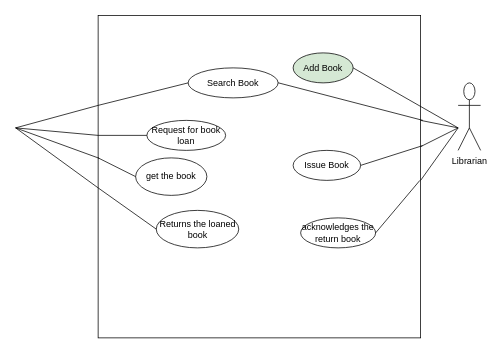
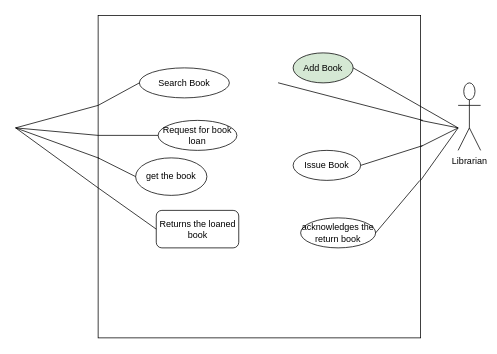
node "Search Book": moved (233, 83) -> (184, 83)
node "Request for book loan": moved (186, 135) -> (197, 135)
node "Returns the loaned book": shape ellipse -> rounded rectangle
